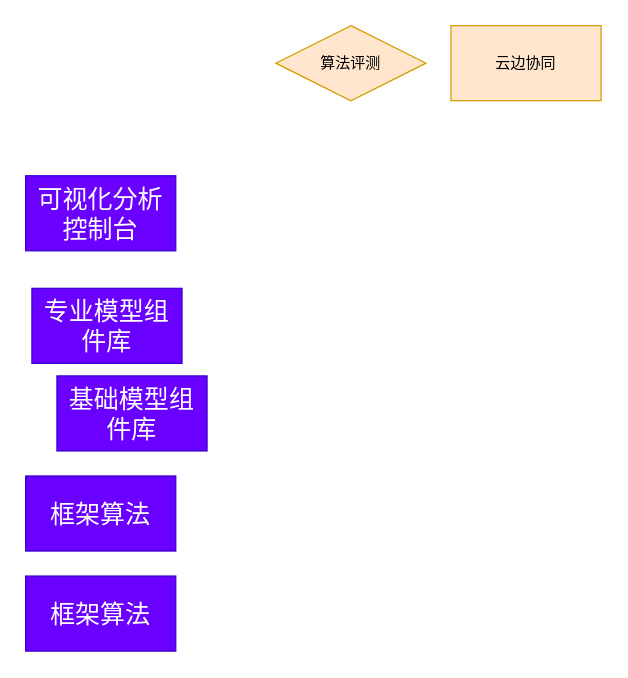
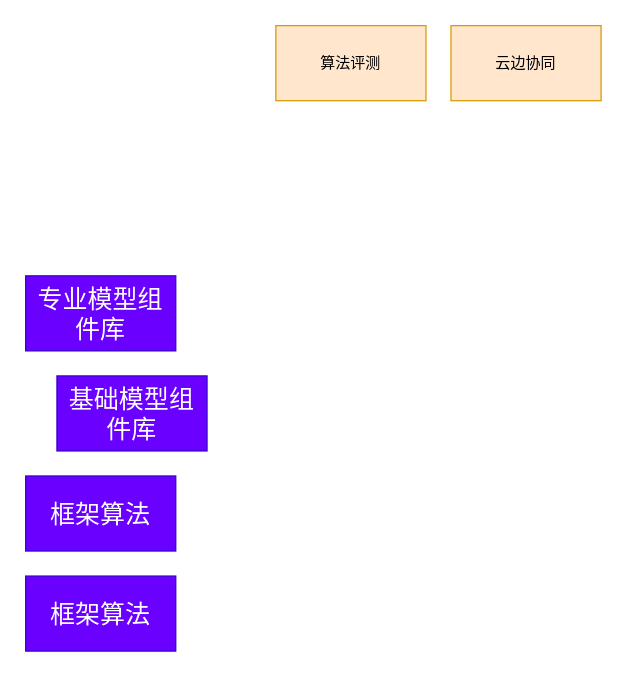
node "算法评测": shape diamond -> rectangle
node "可视化分析控制台": removed
node "专业模型组件库": moved (107, 326) -> (101, 313)
